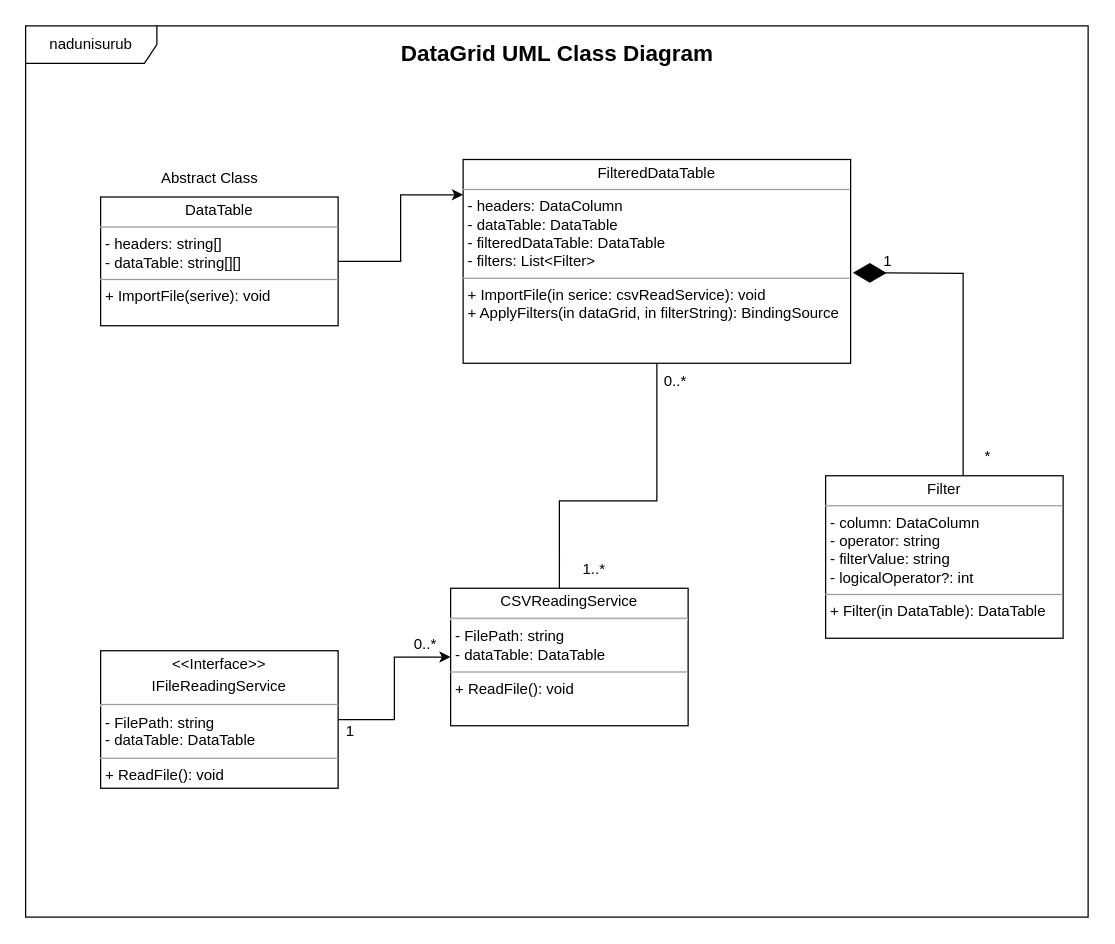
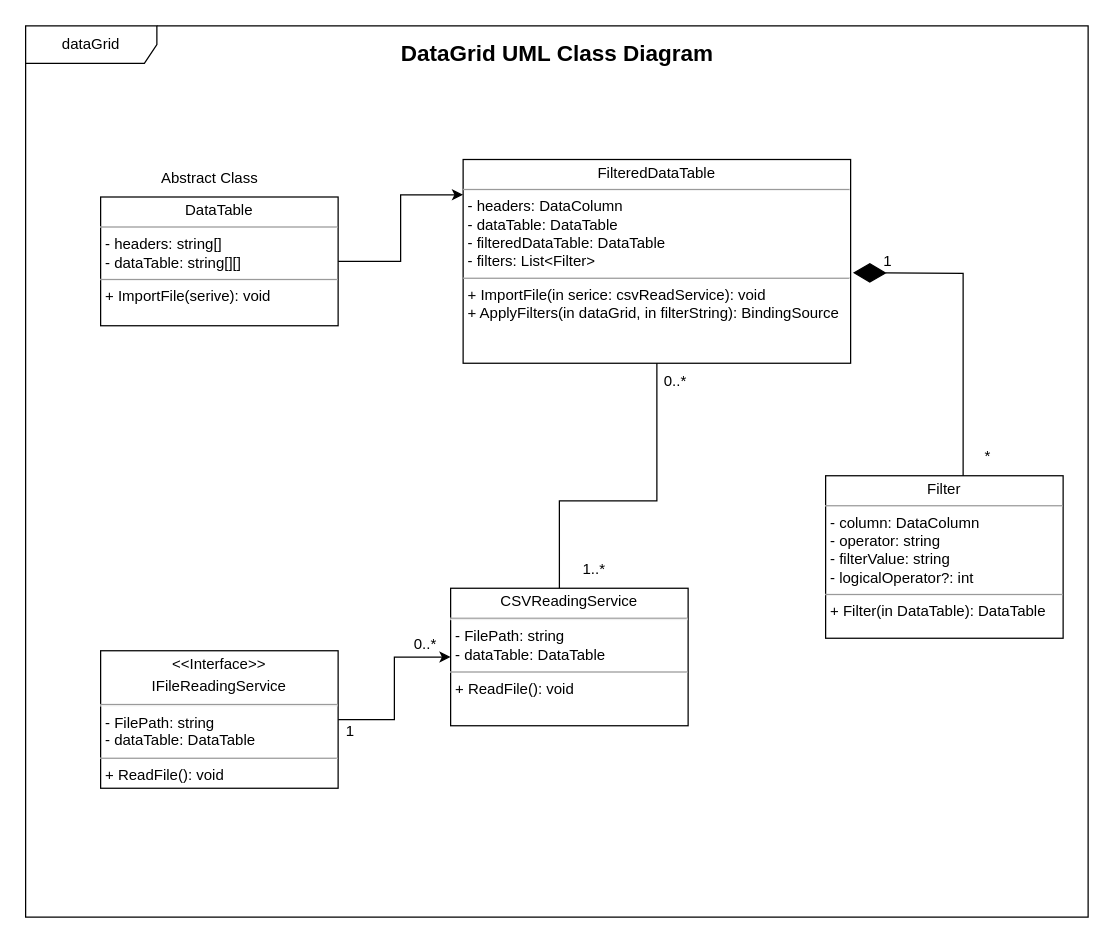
node "nadunisurub": label "nadunisurub" -> "dataGrid"
